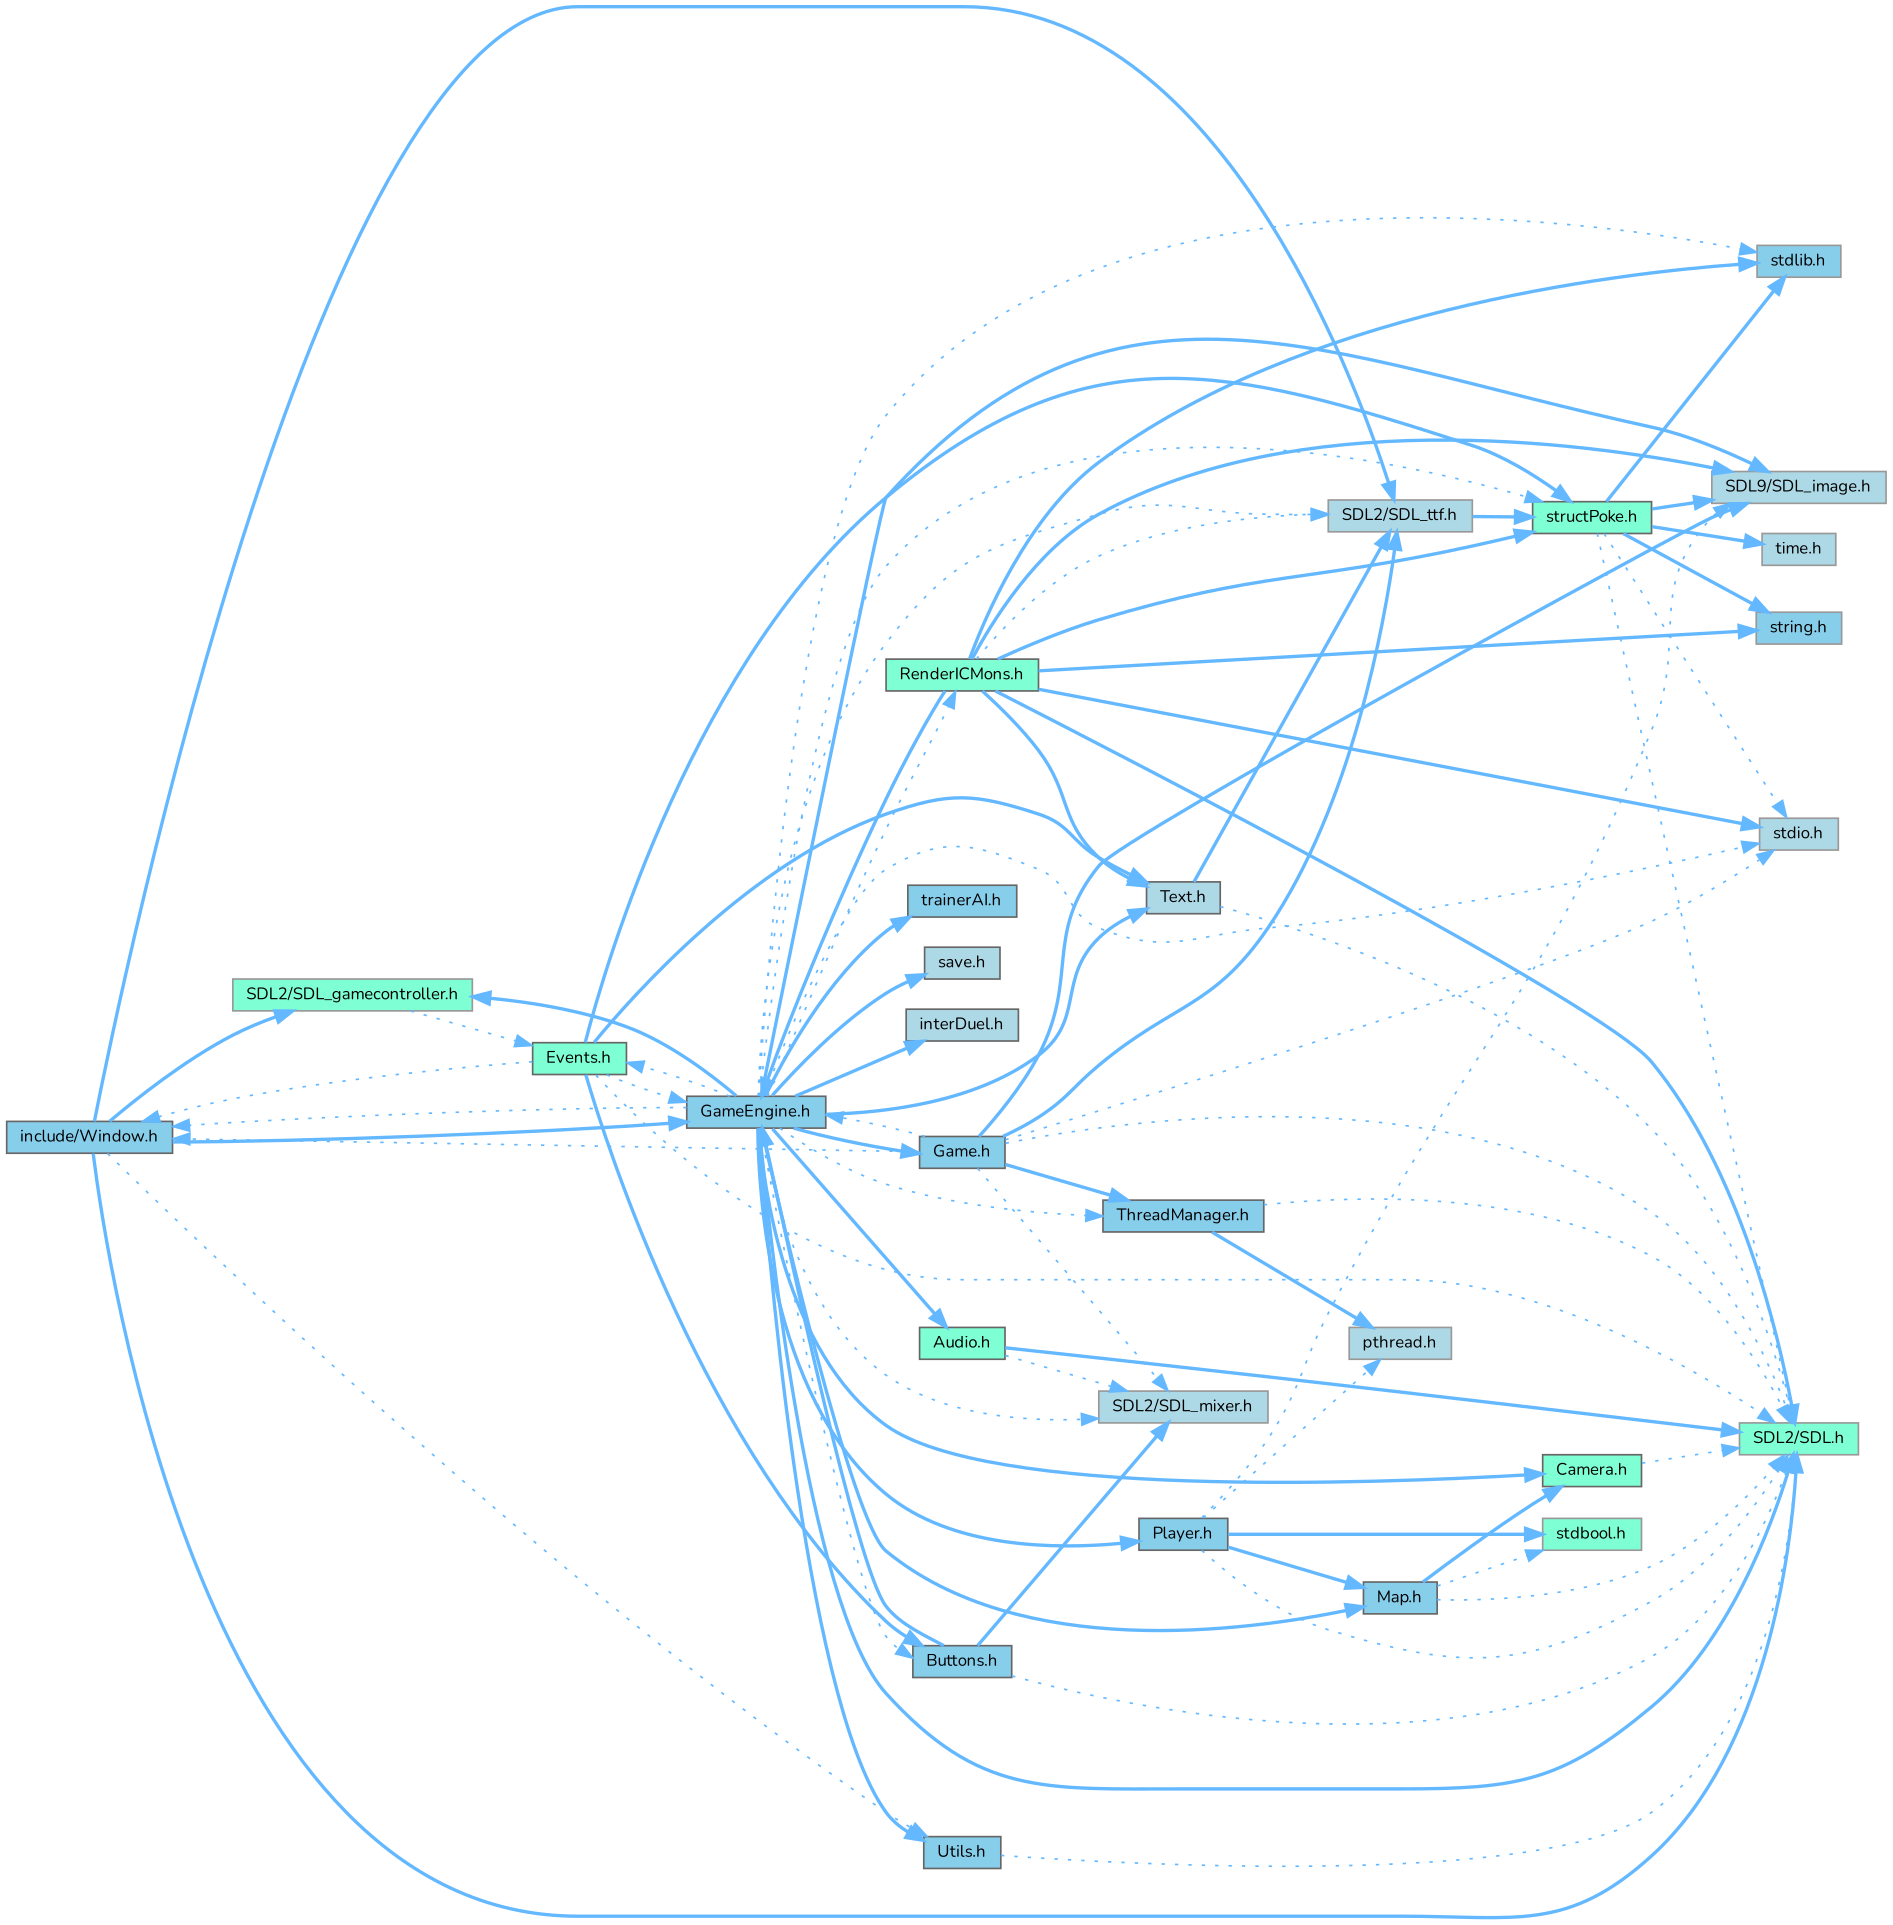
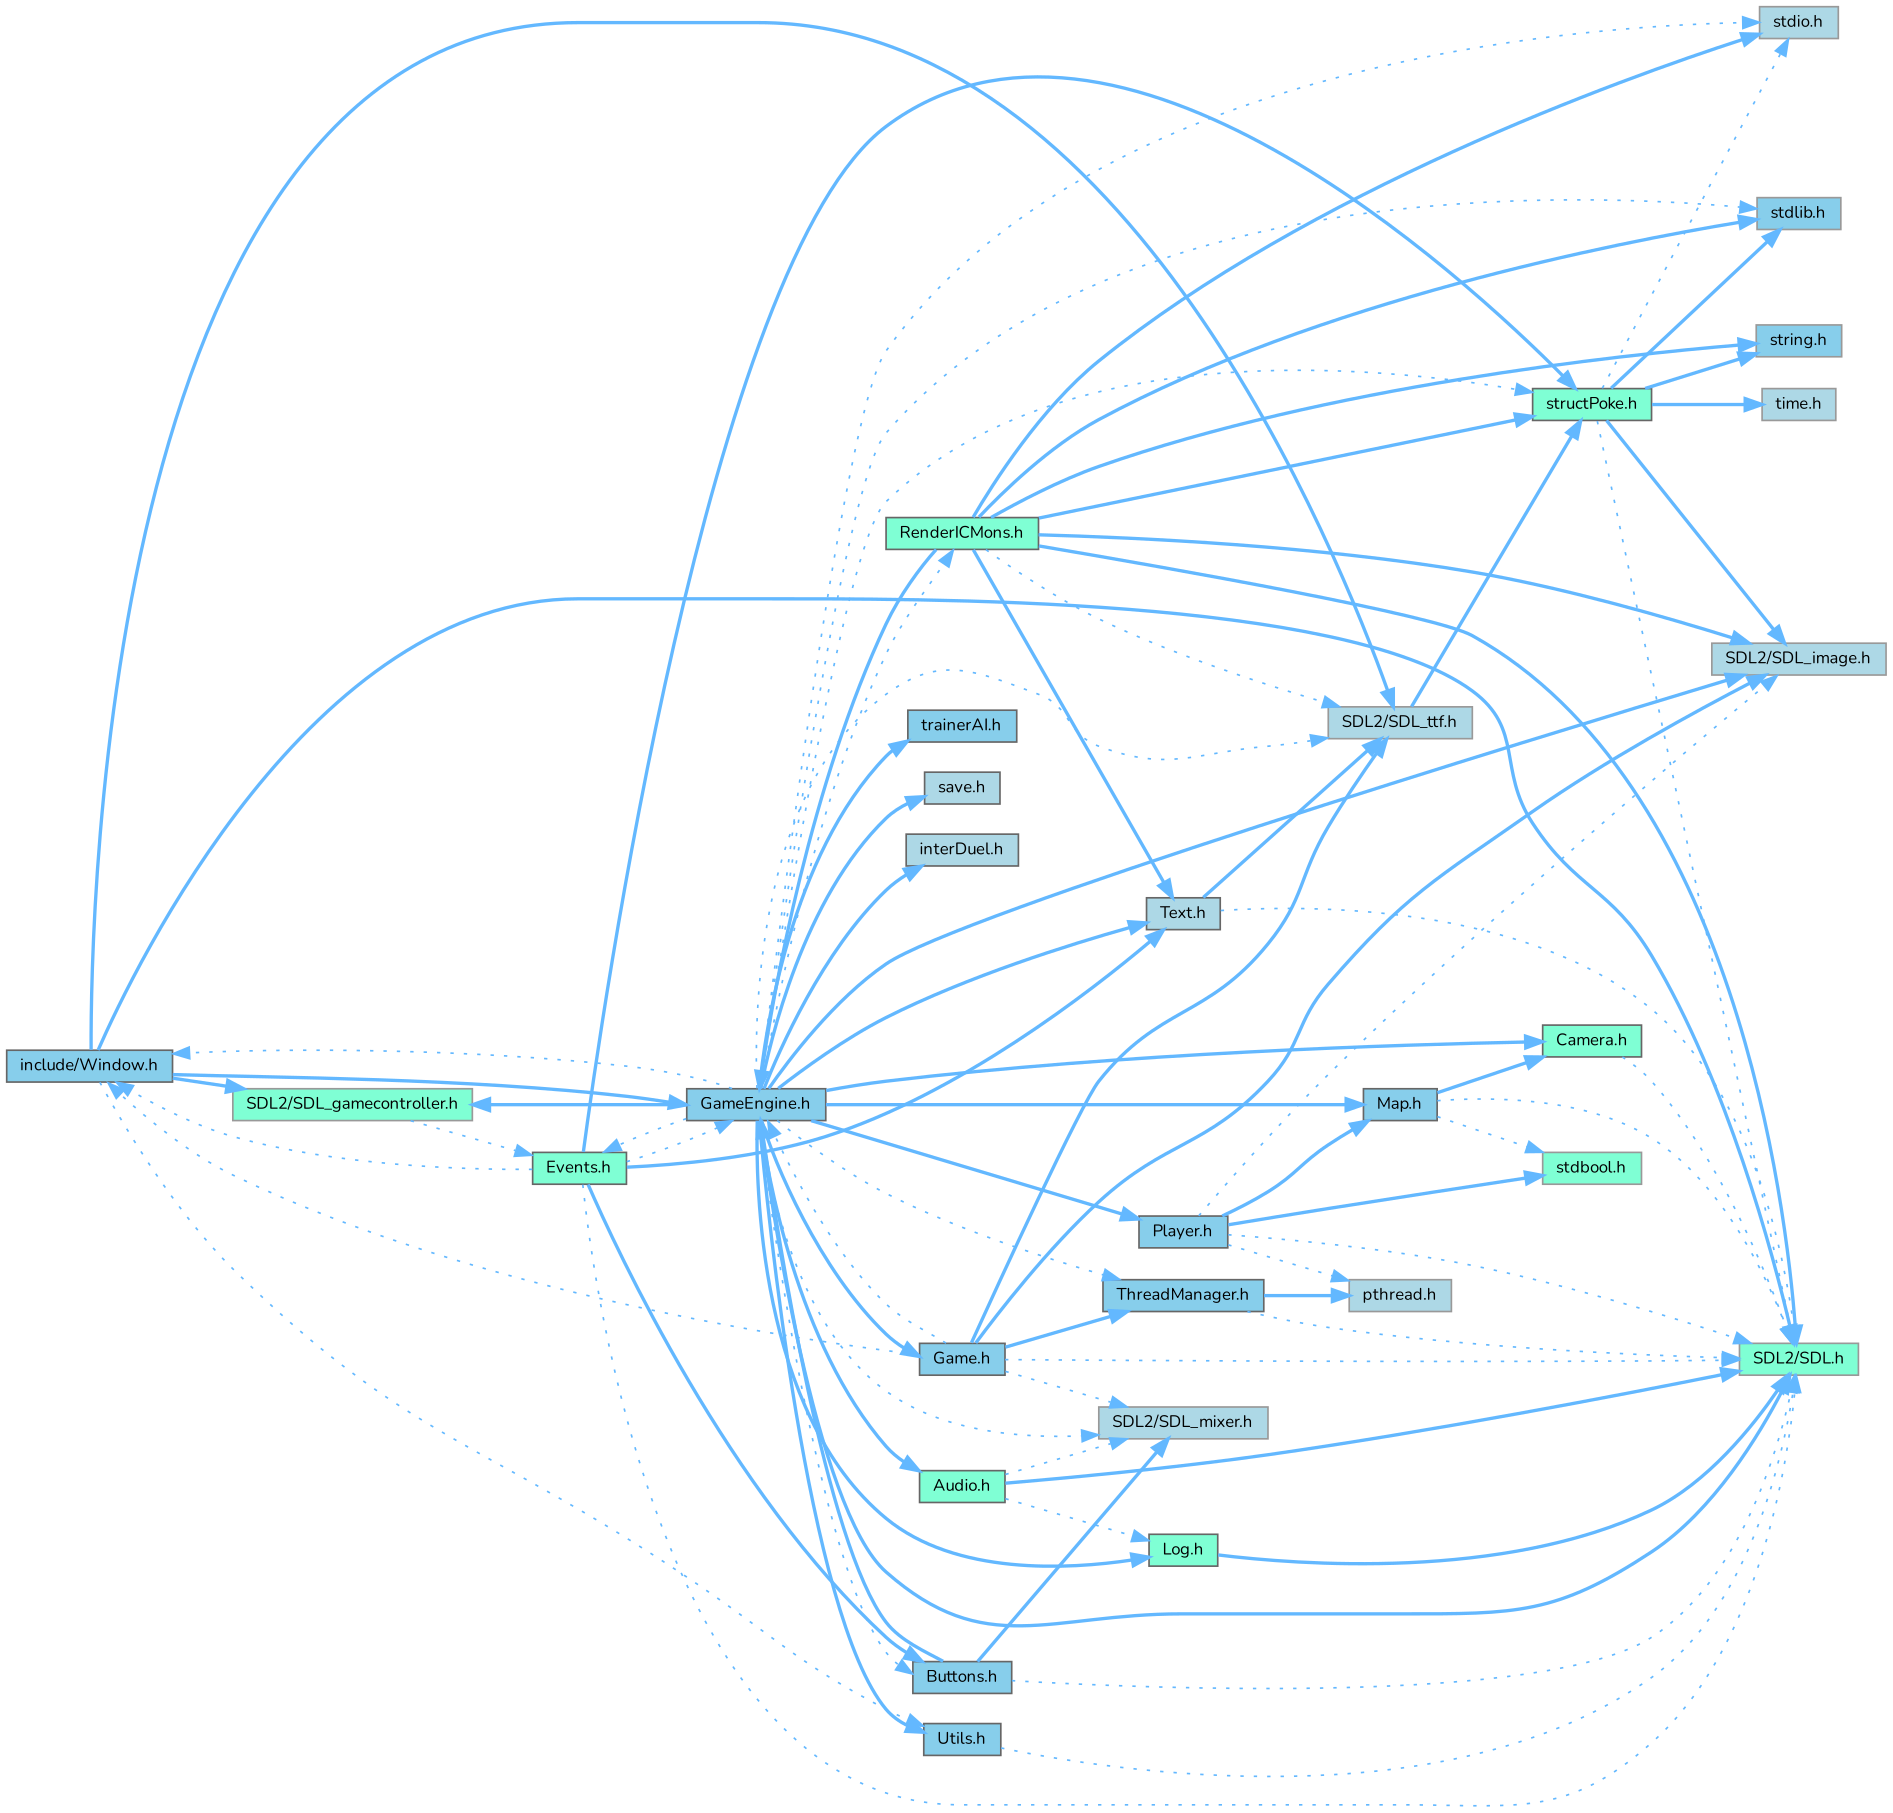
node "SDL9/SDL_image.h": label "SDL9/SDL_image.h" -> "SDL2/SDL_image.h"
edge "Game.h" -> "stdio.h": removed
node "Log.h": added
